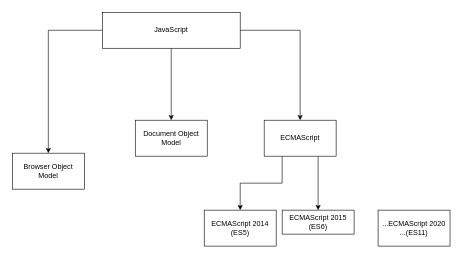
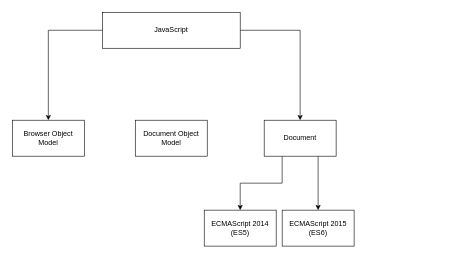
edge "JavaScript" -> "Document Object Model": removed
node "ECMAScript": label "ECMAScript" -> "Document"
node "Browser Object Model": moved (48, 171) -> (48, 138)
node "ECMAScript 2015 (ES6)": size 72x24 -> 72x36
node "...ECMAScript 2020 ...(ES11)": removed
